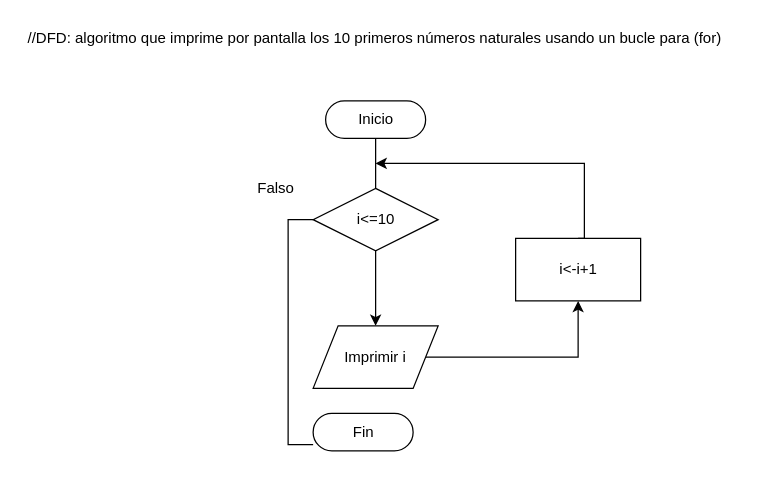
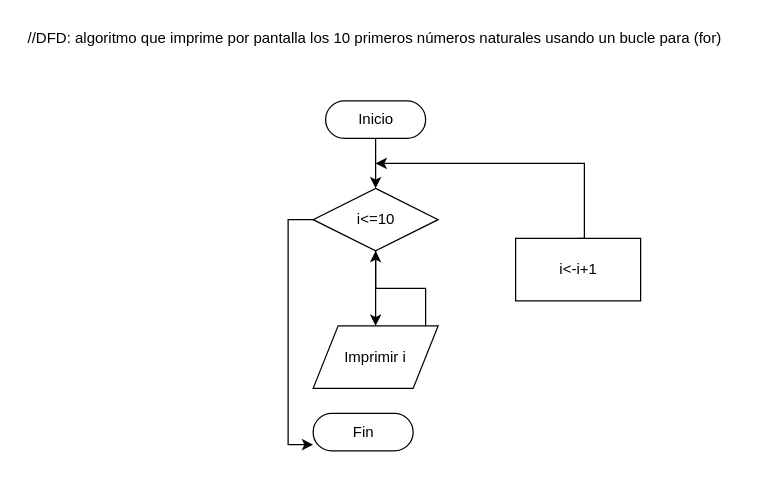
edge "Inicio" -- "i<=10": arrowhead none -> classic
node "Falso": removed
edge "Imprimir i" -> "i<-i+1": now "Imprimir i" -> "i<=10"
edge "i<=10" -- "Fin": arrowhead none -> classic
